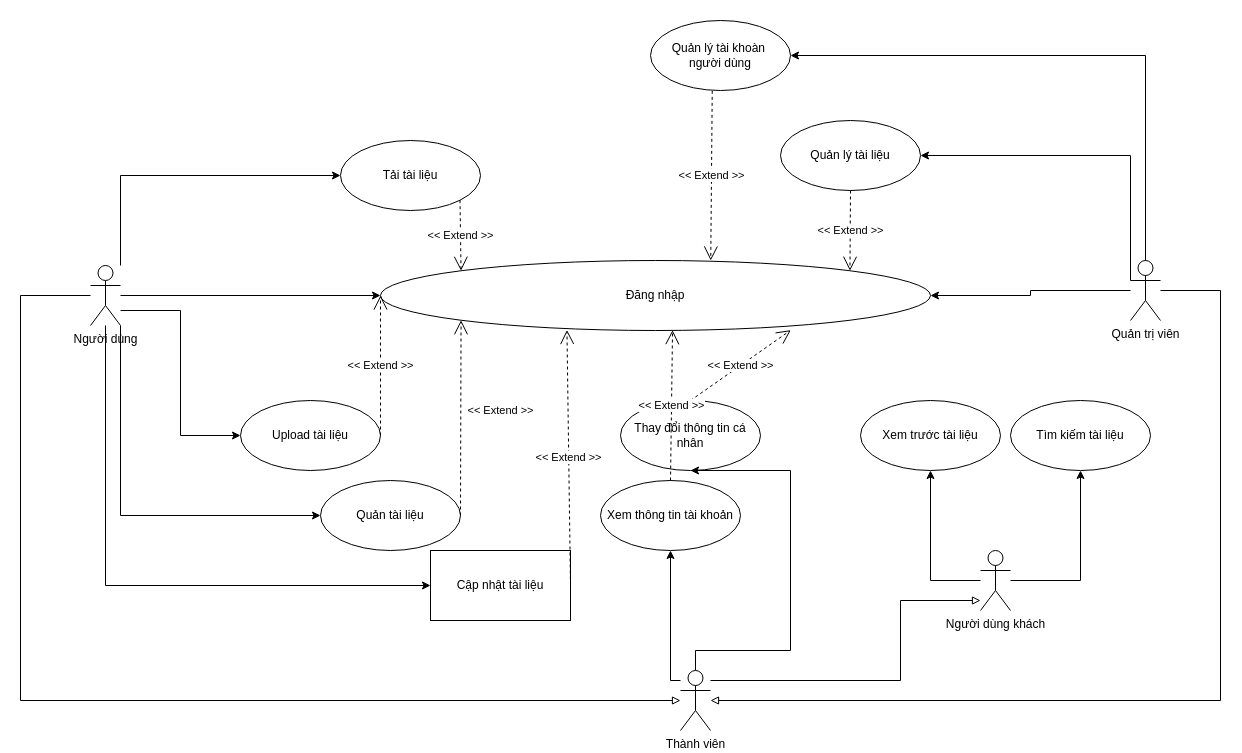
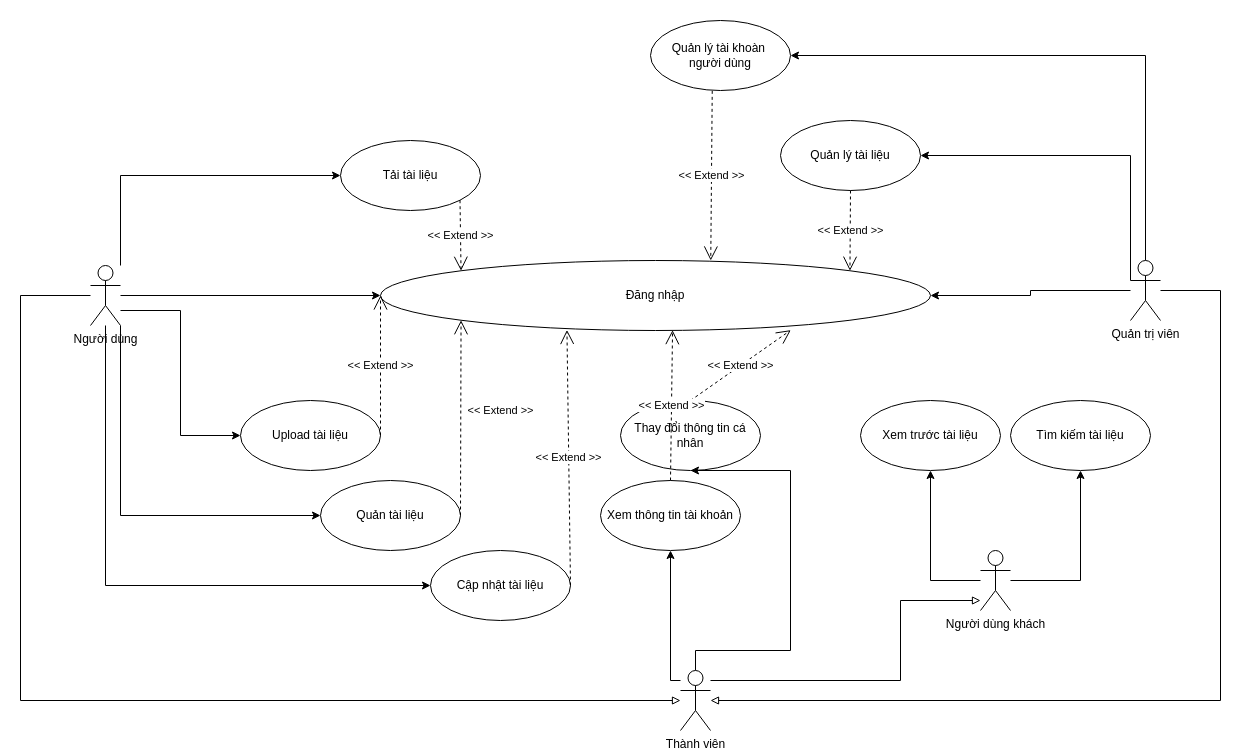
node "Cập nhật tài liệu": shape rectangle -> ellipse
